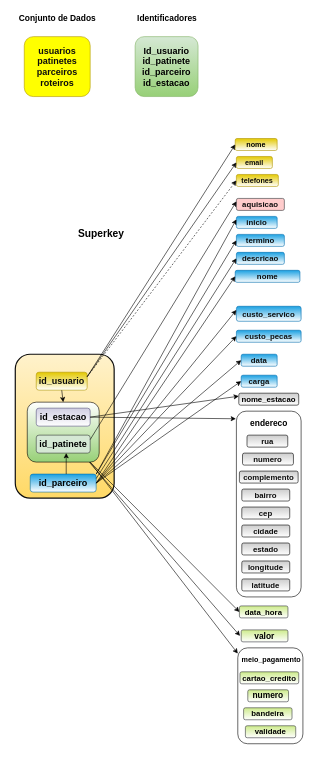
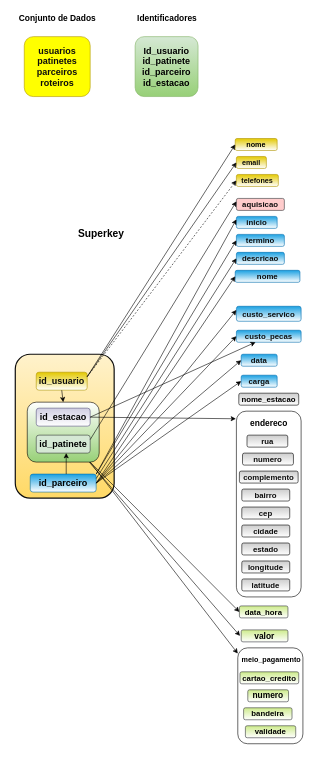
node "email": size 36x12 -> 30x12
edge "id_estacao" -> "nome_estacao": now "id_estacao" -> "custo_pecas"
